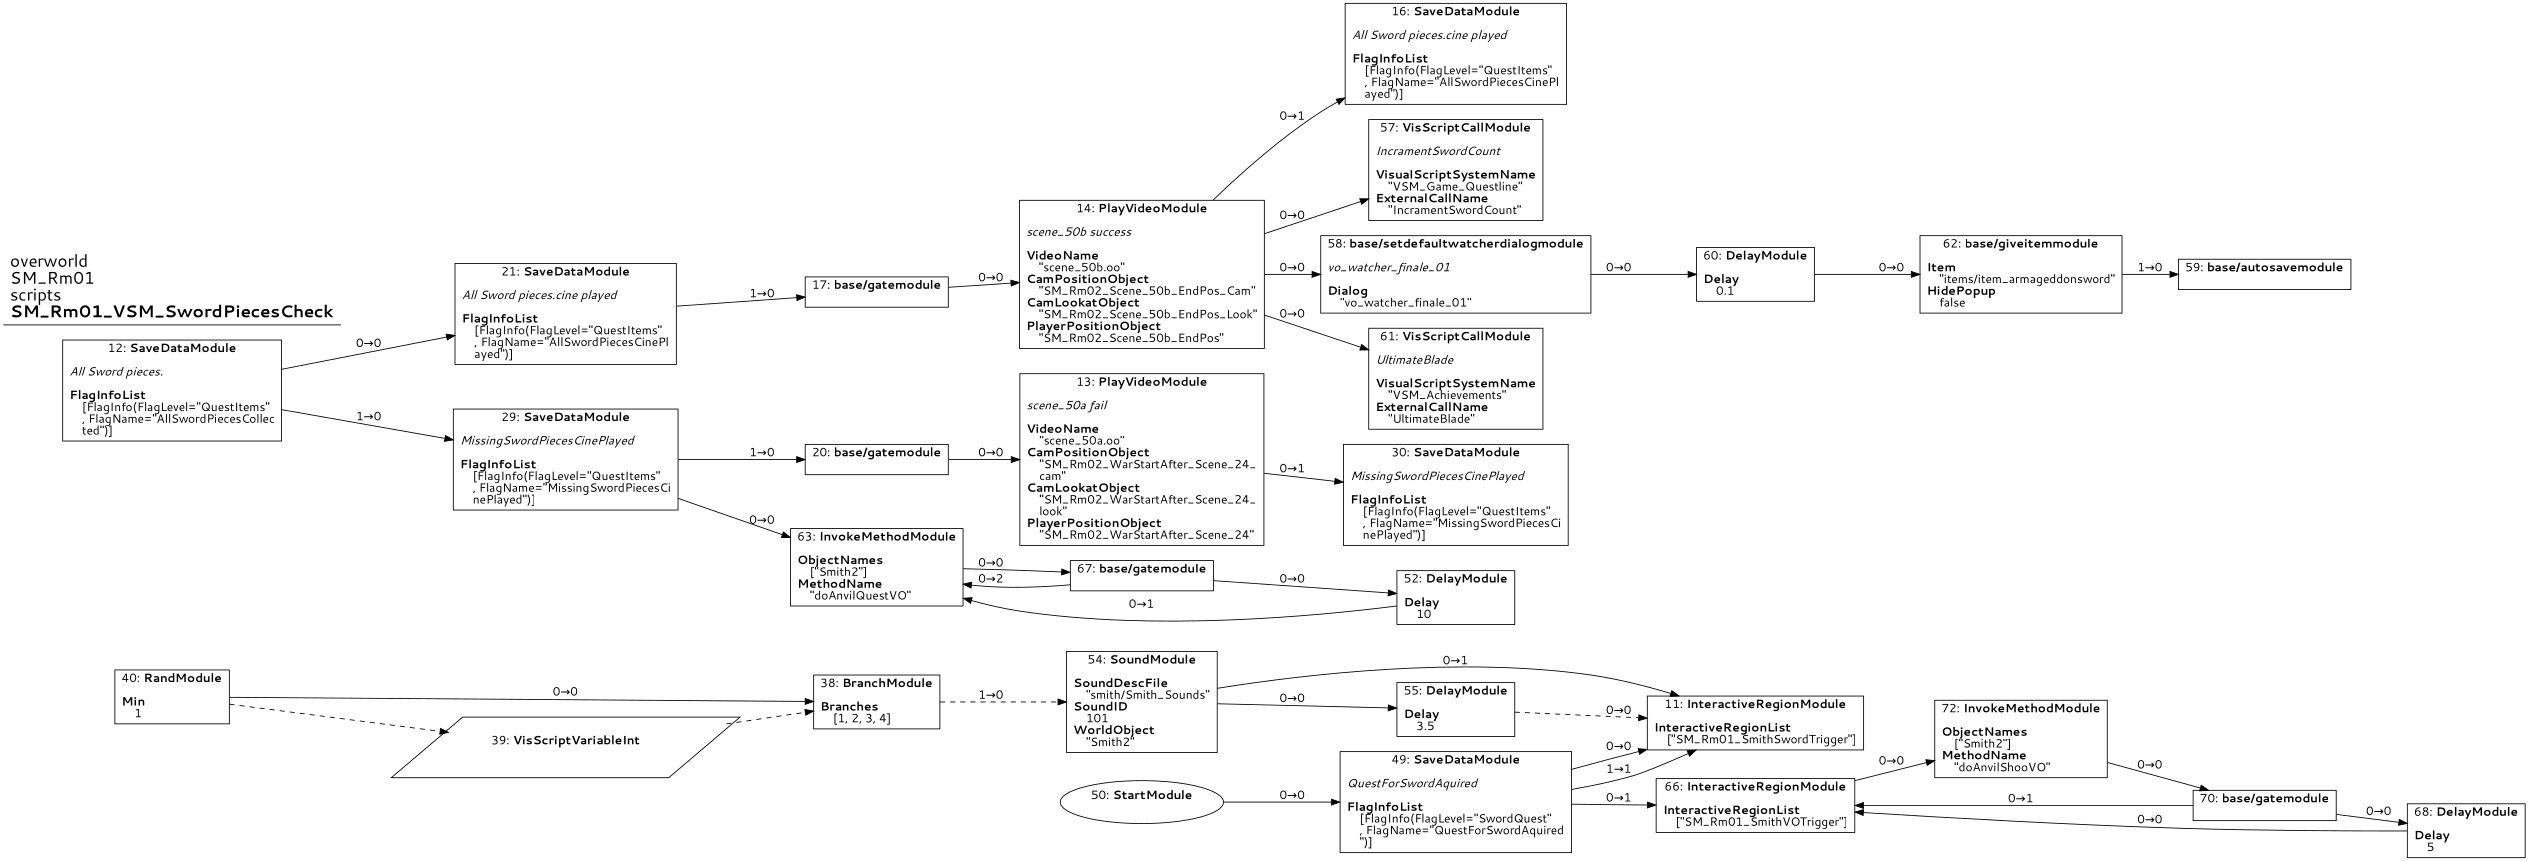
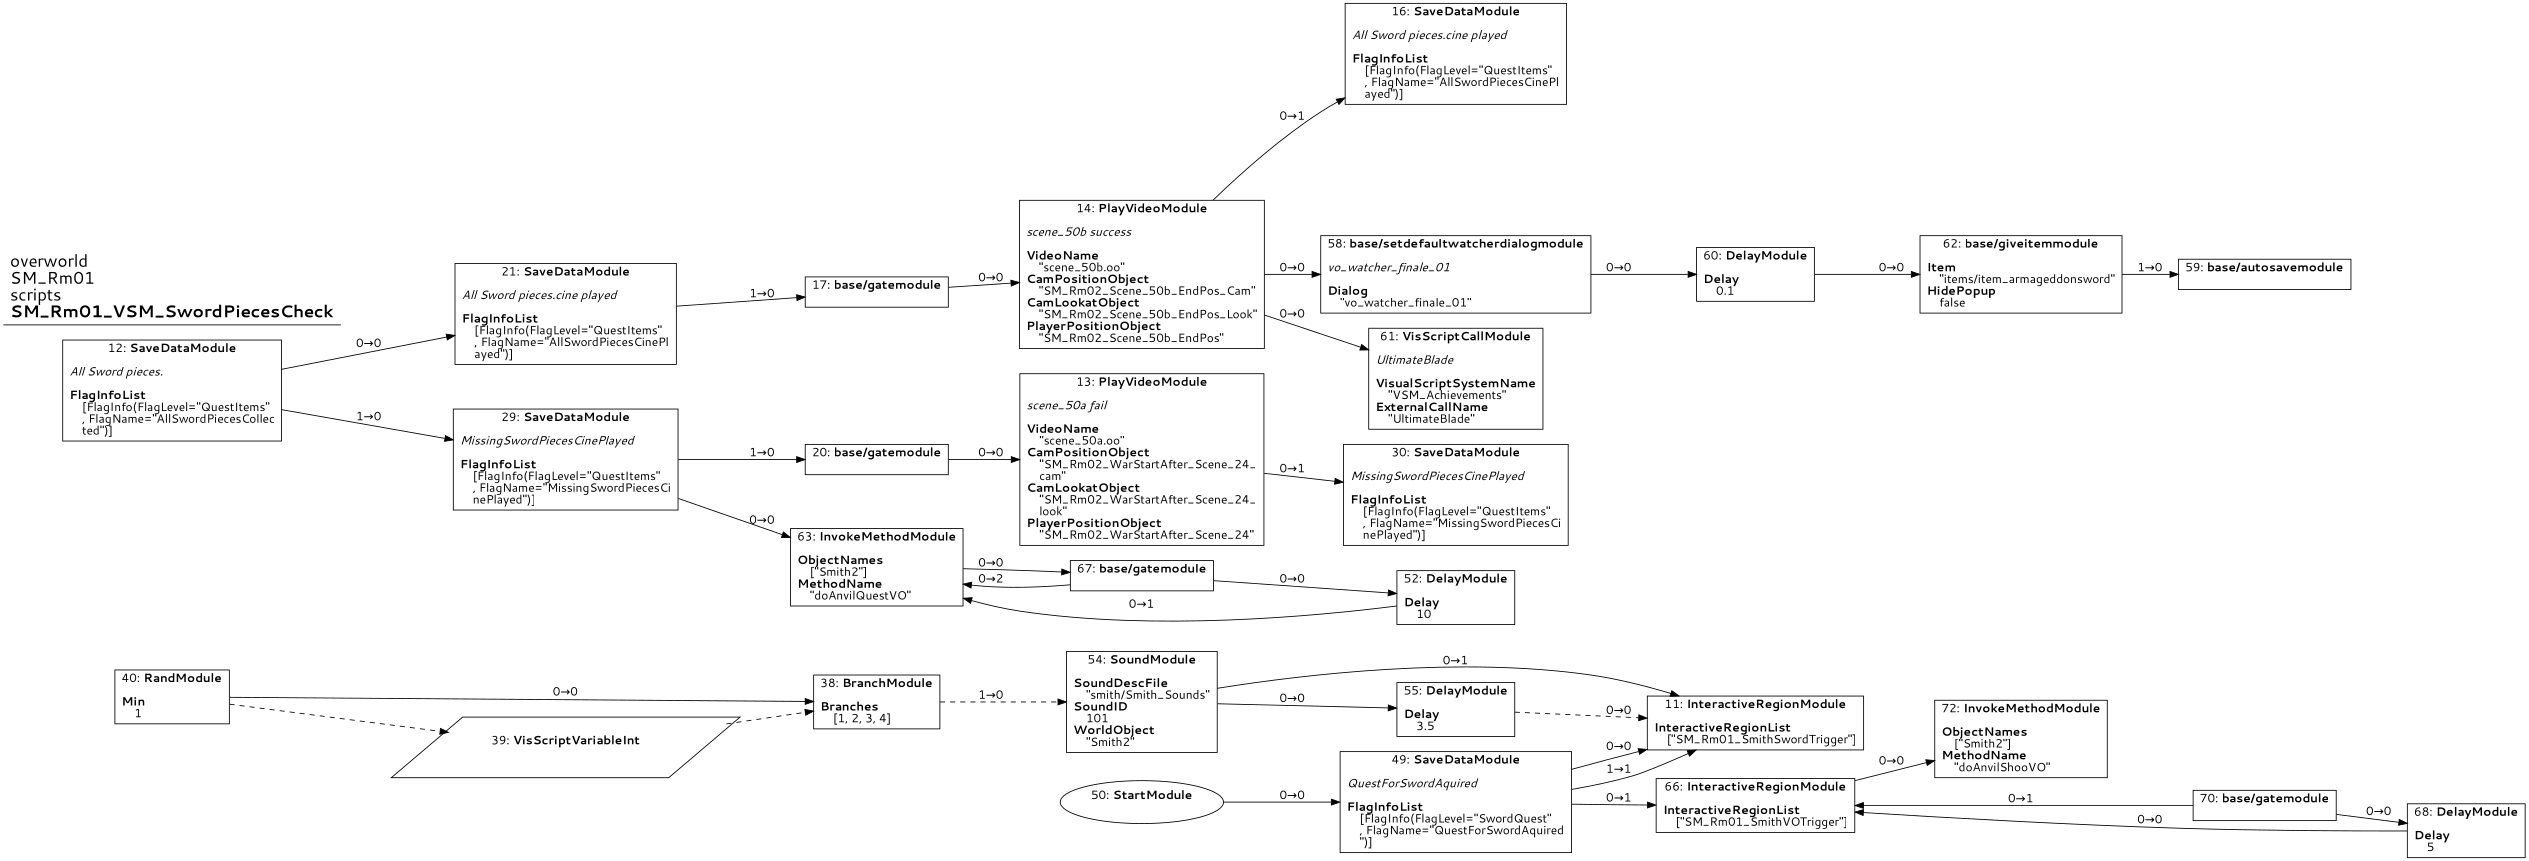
node "57:": removed
edge "72:" -> "70:": removed, label "0→0"
